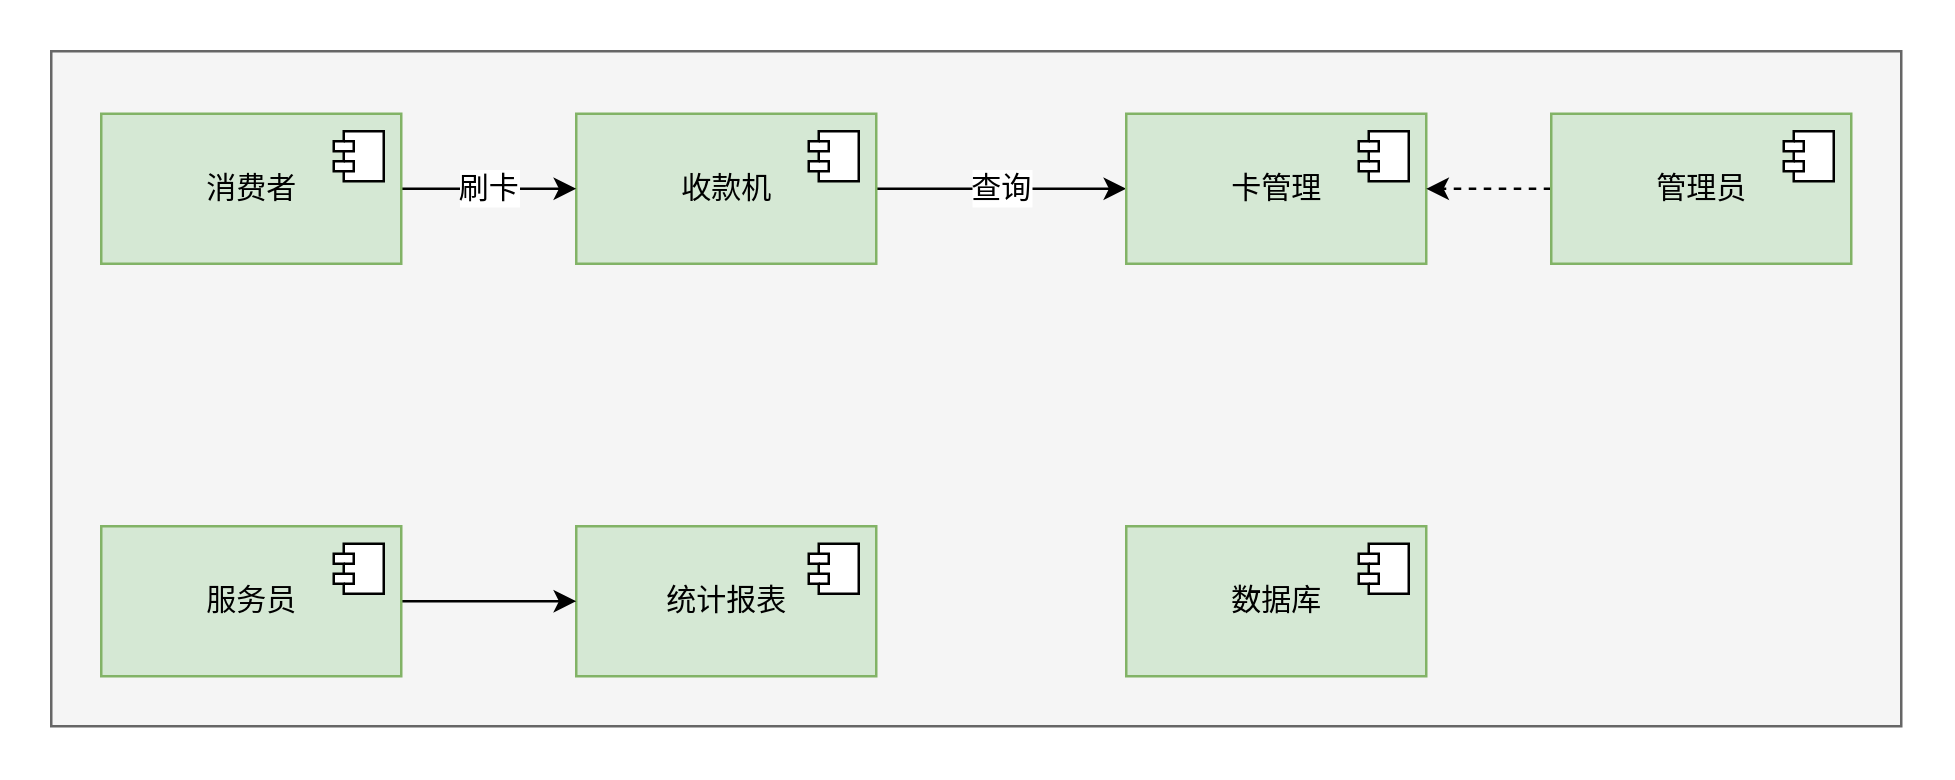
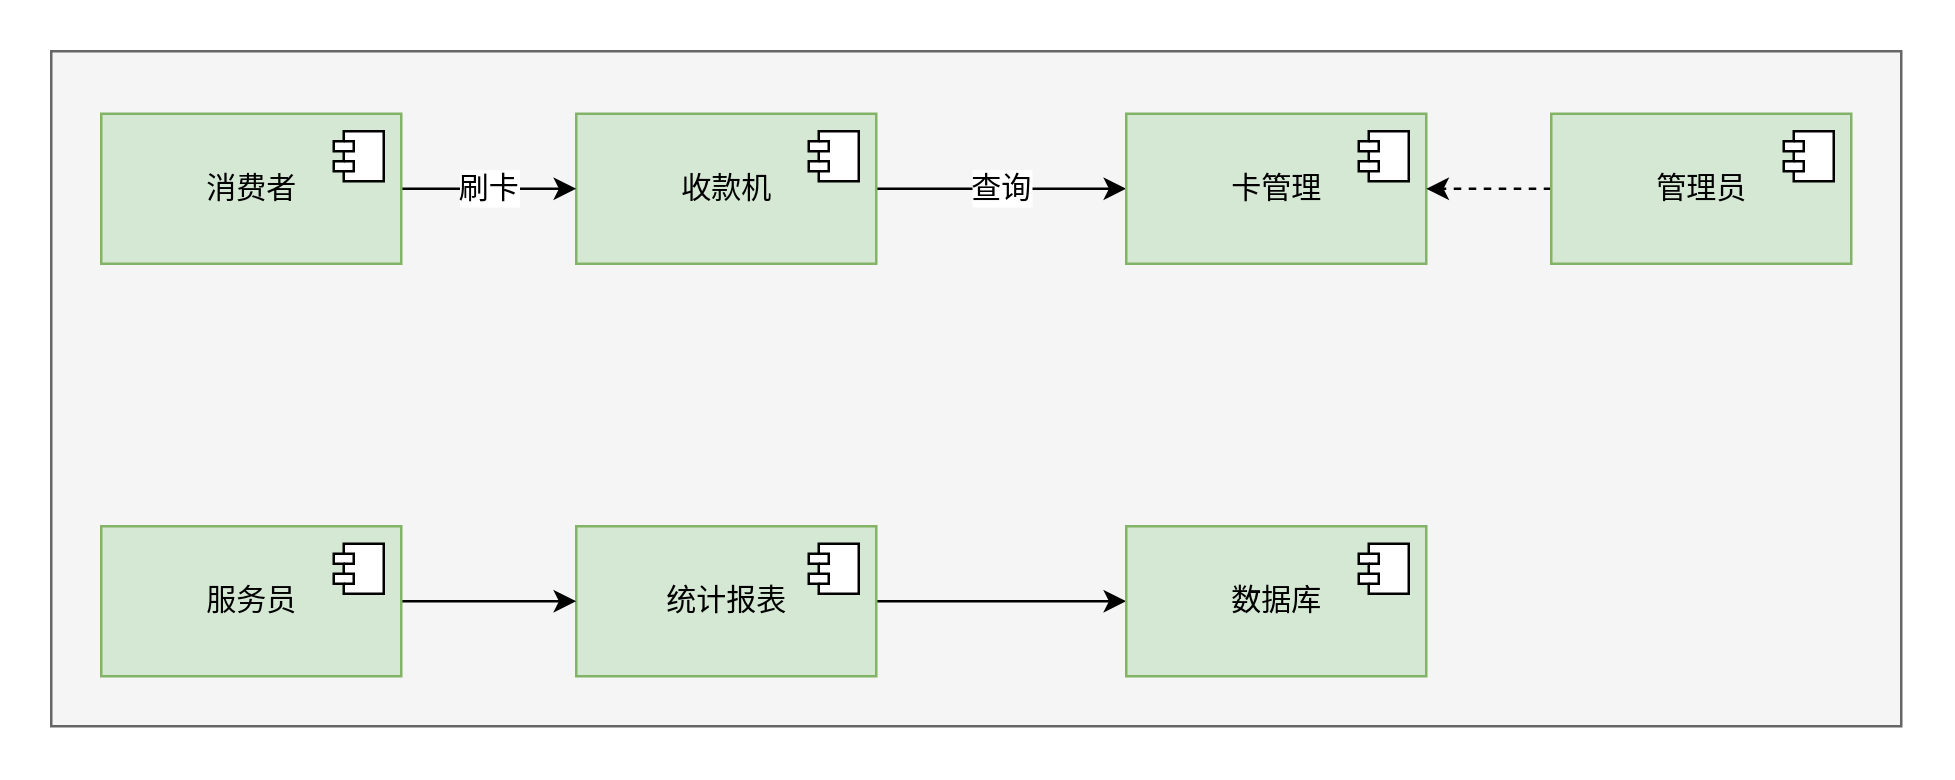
edge "统计报表" -> "数据库": added
